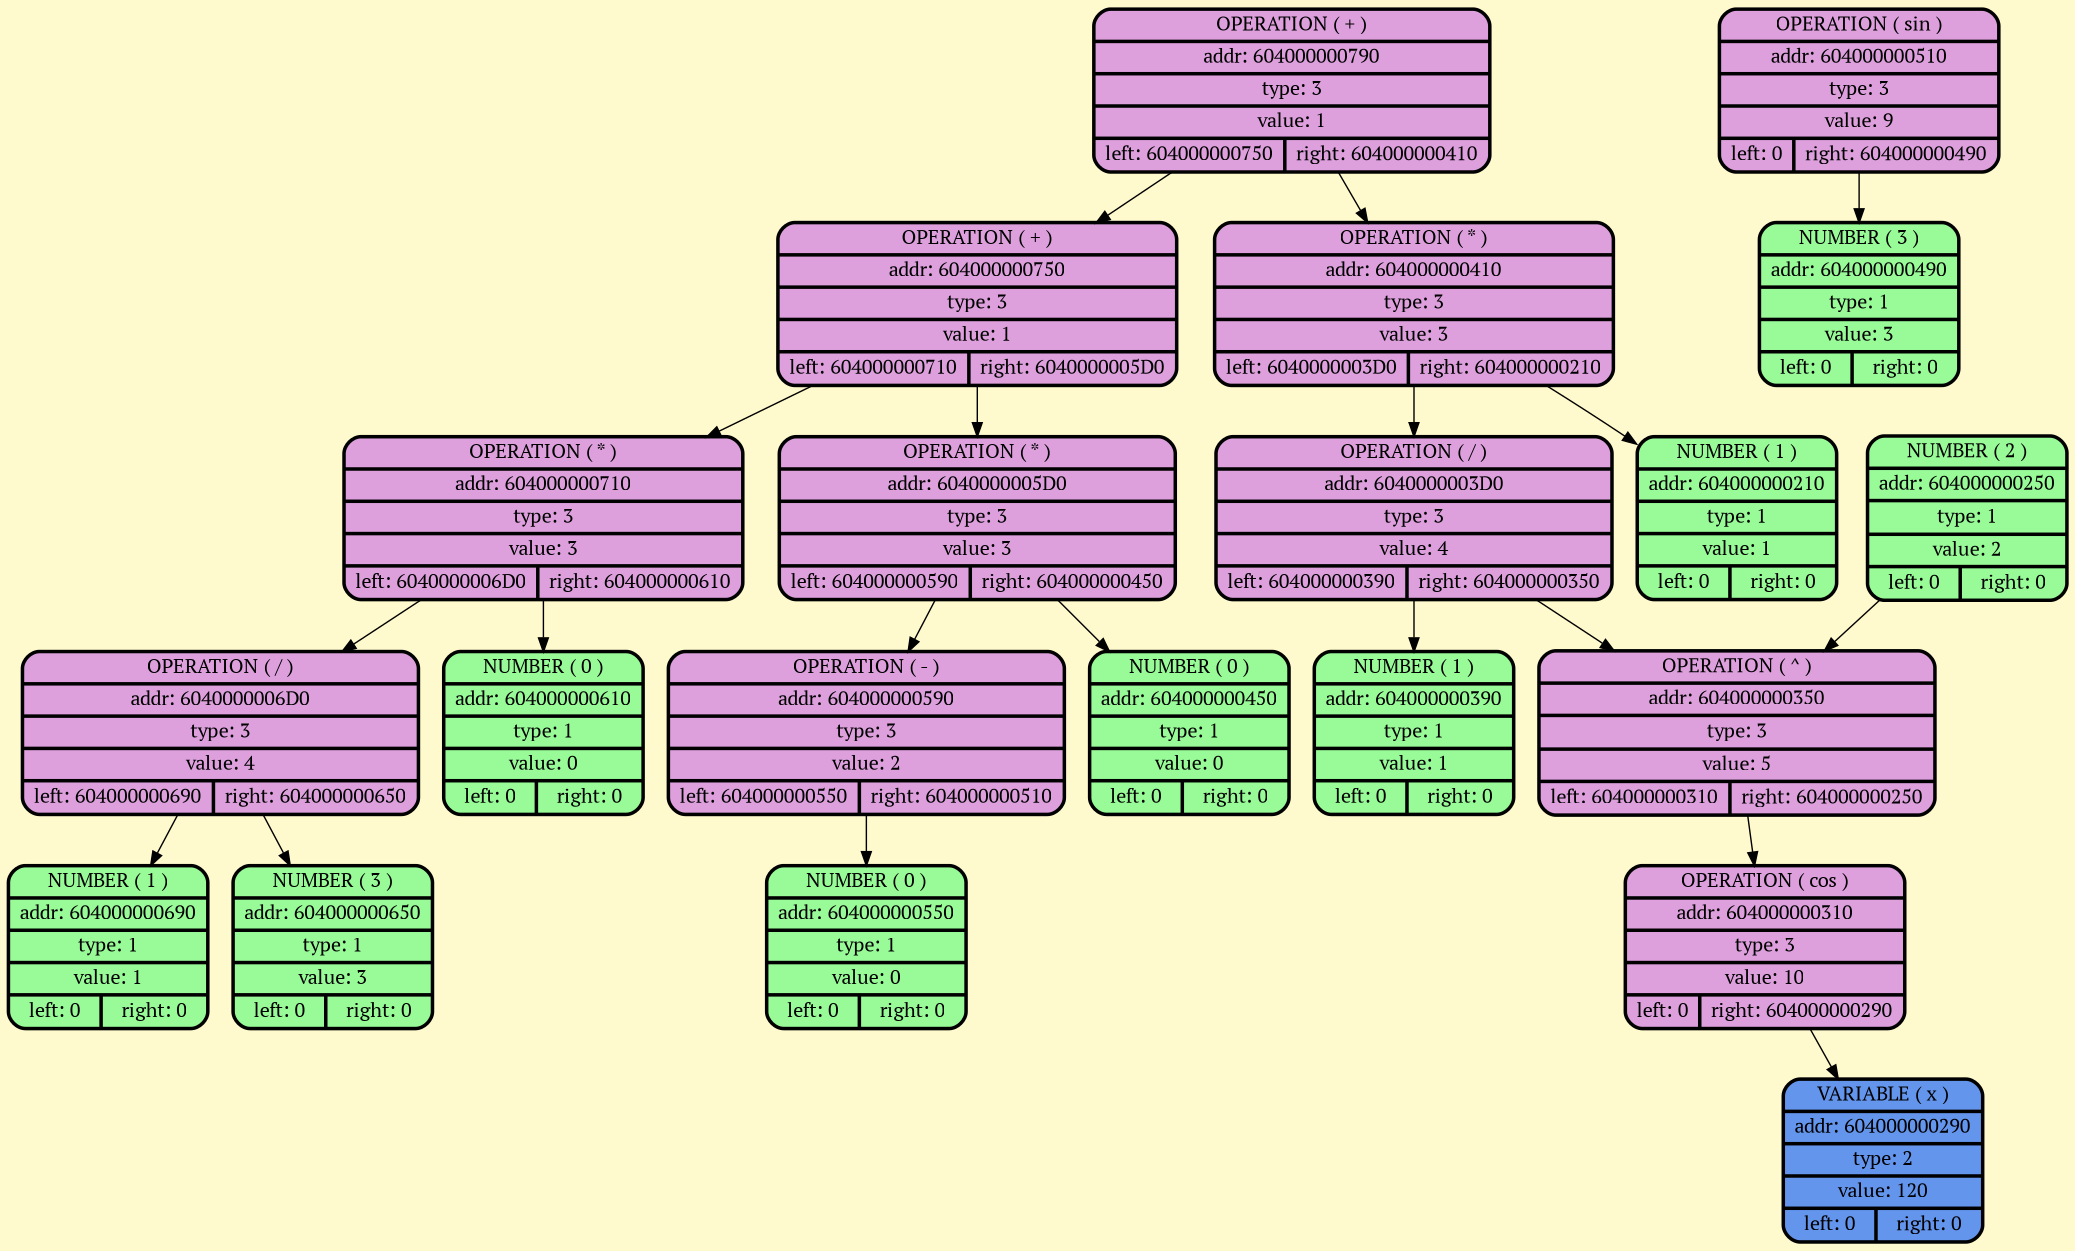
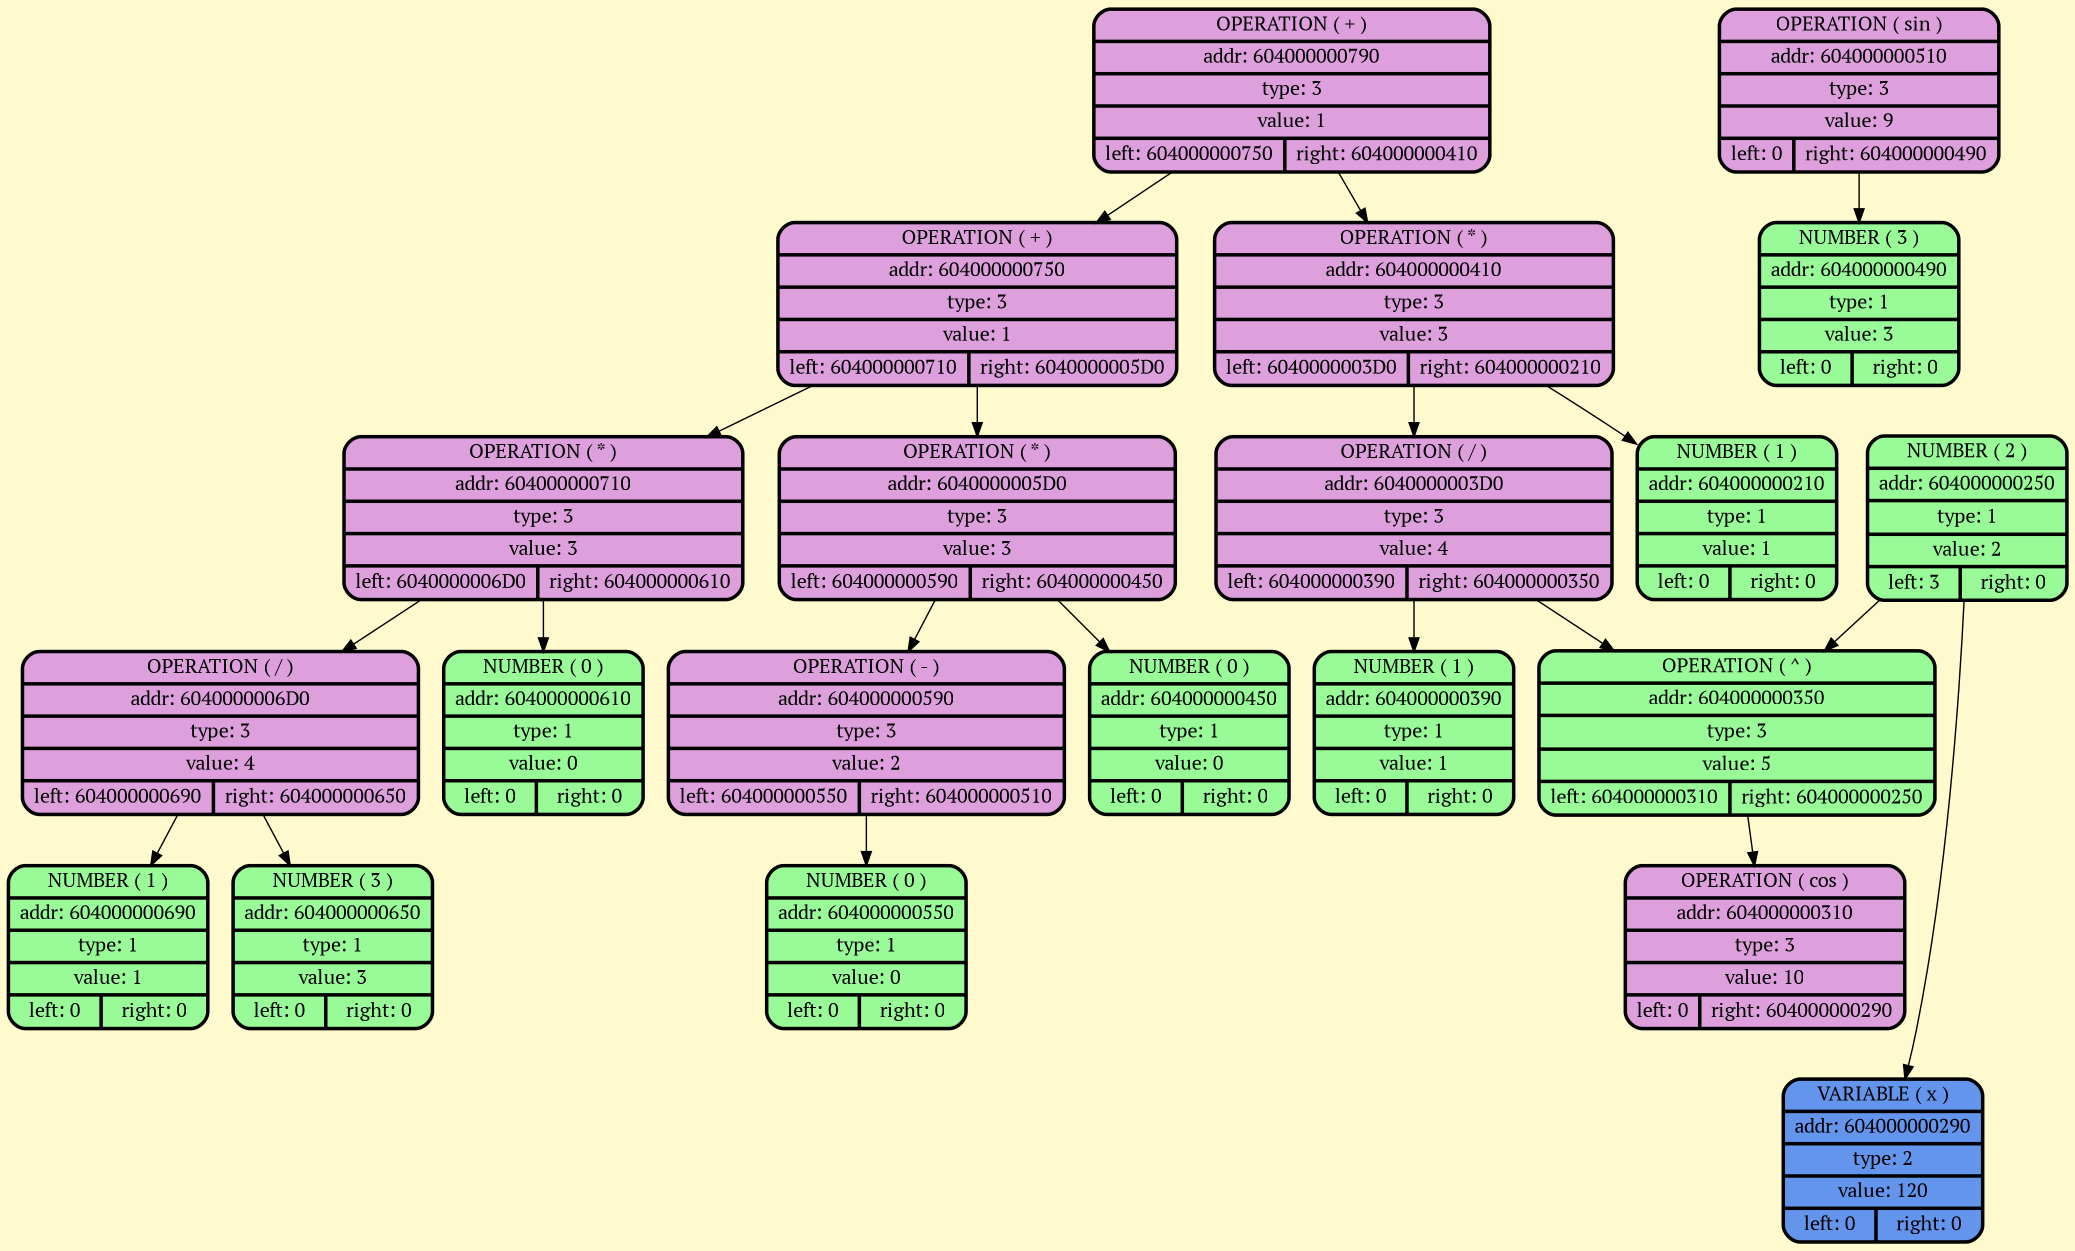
node "NUMBER ( 2 )": text "left: 0" -> "left: 3"
node "OPERATION ( ^ )": fillcolor plum -> palegreen
edge "OPERATION ( cos )" -> "VARIABLE ( x )": now "NUMBER ( 2 )" -> "VARIABLE ( x )"
